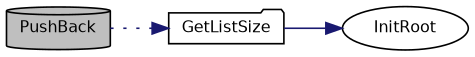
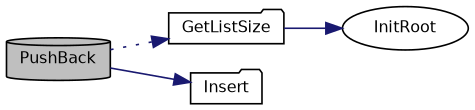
node "Insert": added
